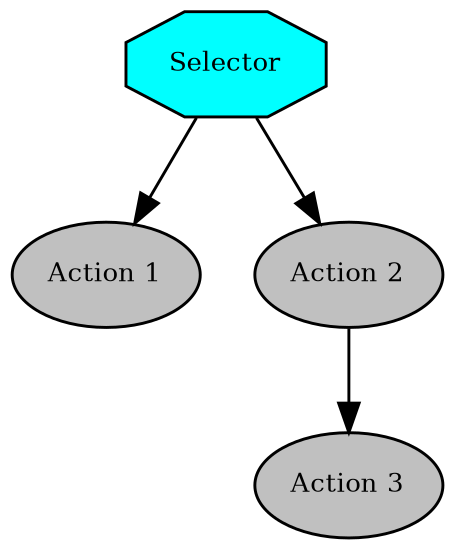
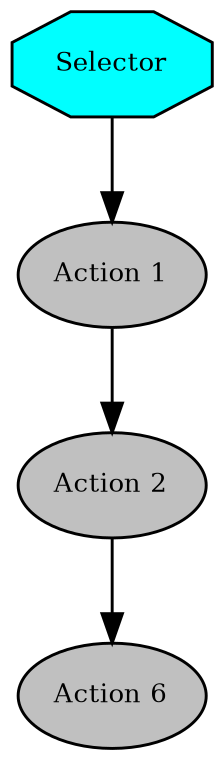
edge "Selector" -> "Action 2": now "Action 1" -> "Action 2"
node "Action 3": label "Action 3" -> "Action 6"
